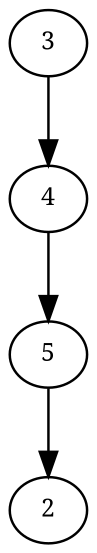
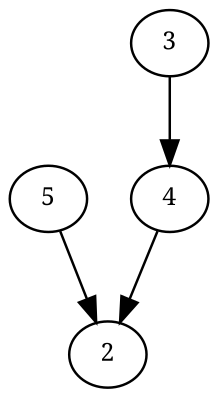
edge "4" -> "5": now "4" -> "2"
